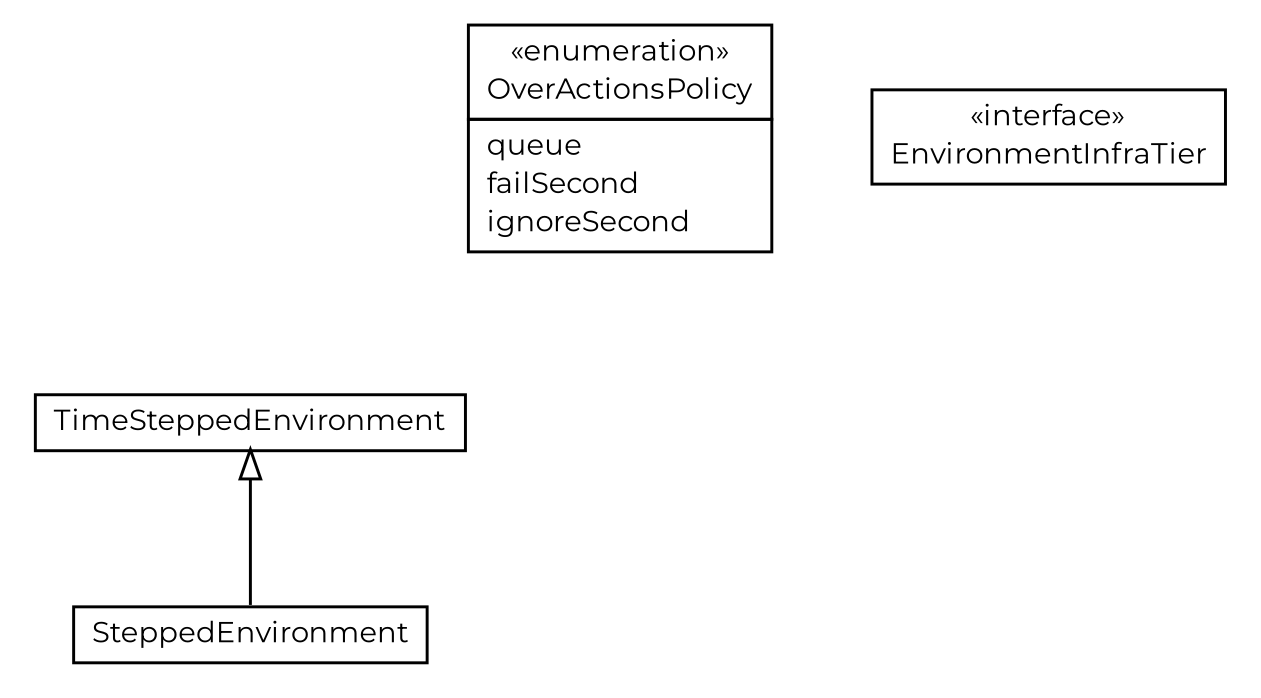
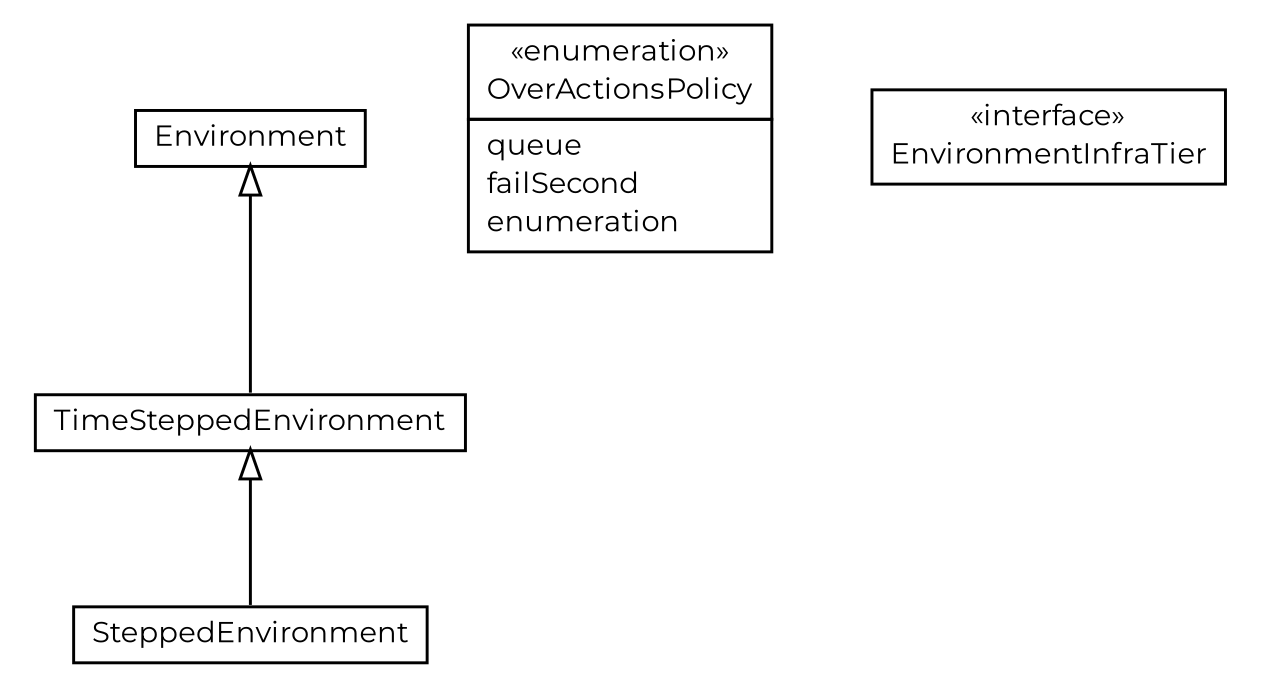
node "Environment": added
node "OverActionsPolicy": text "ignoreSecond" -> "enumeration"
